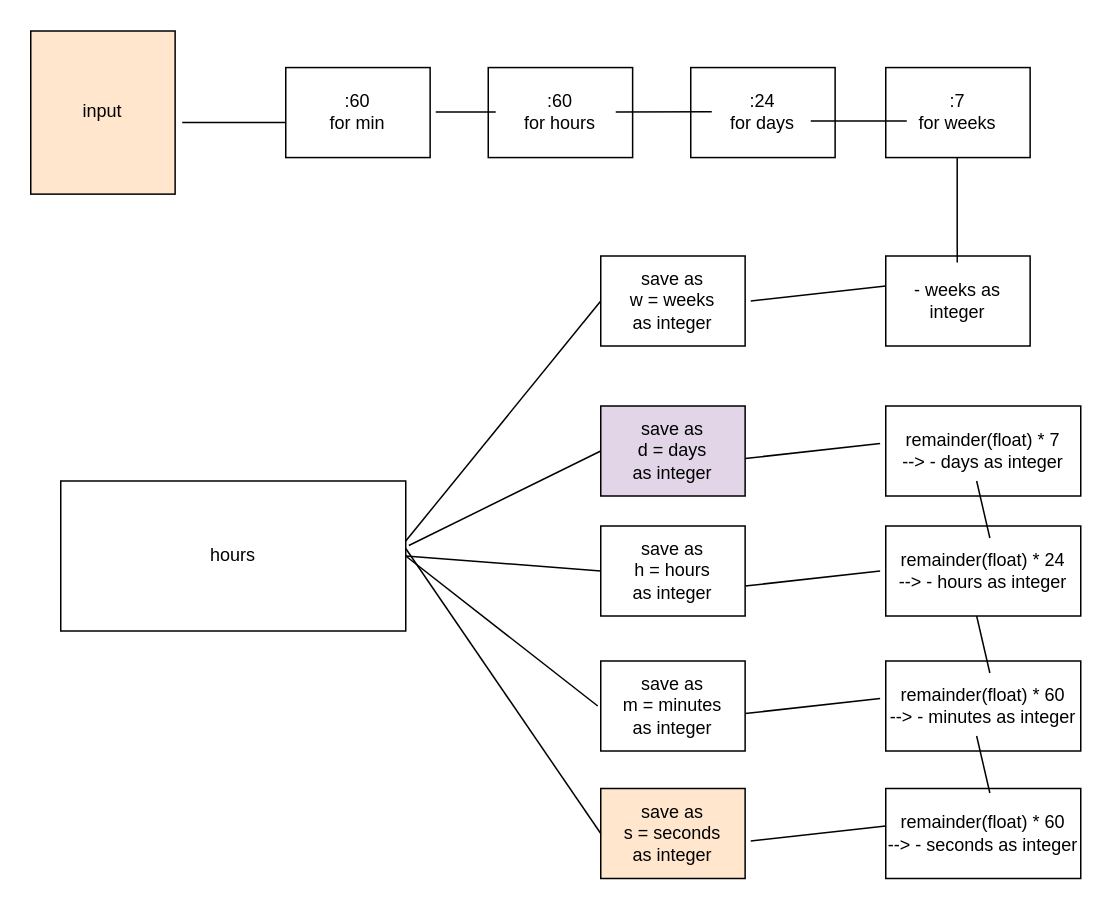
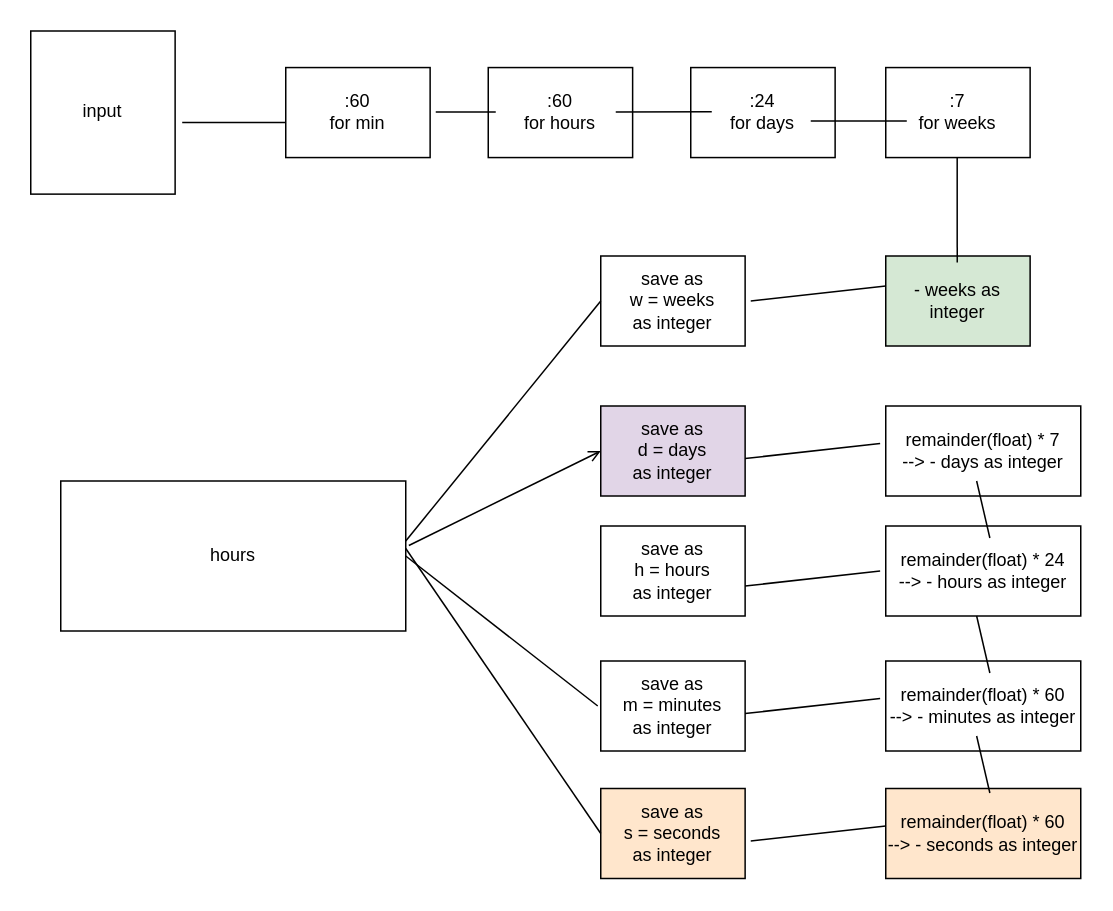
node "input": fillcolor #ffe6cc -> #ffffff
node "- weeks as integer": fillcolor #ffffff -> #d5e8d4
edge "save as d = days as integer" -- "hours": arrowhead none -> open
edge "hours" -- "save as h = hours as integer": removed
node "remainder(float) * 60 --> - seconds as integer": fillcolor #ffffff -> #ffe6cc
